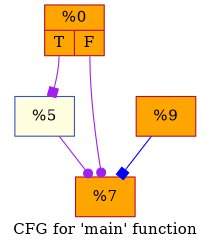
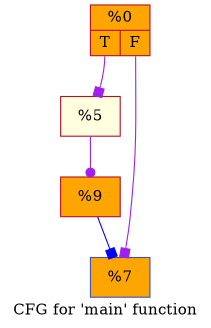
edge "%0" -> "%7": arrowhead dot -> box
node "%5": color #3d50c3ff -> #b70d28ff
edge "%5" -> "%7": now "%5" -> "%9"
node "%7": color #b70d28ff -> #3d50c3ff
